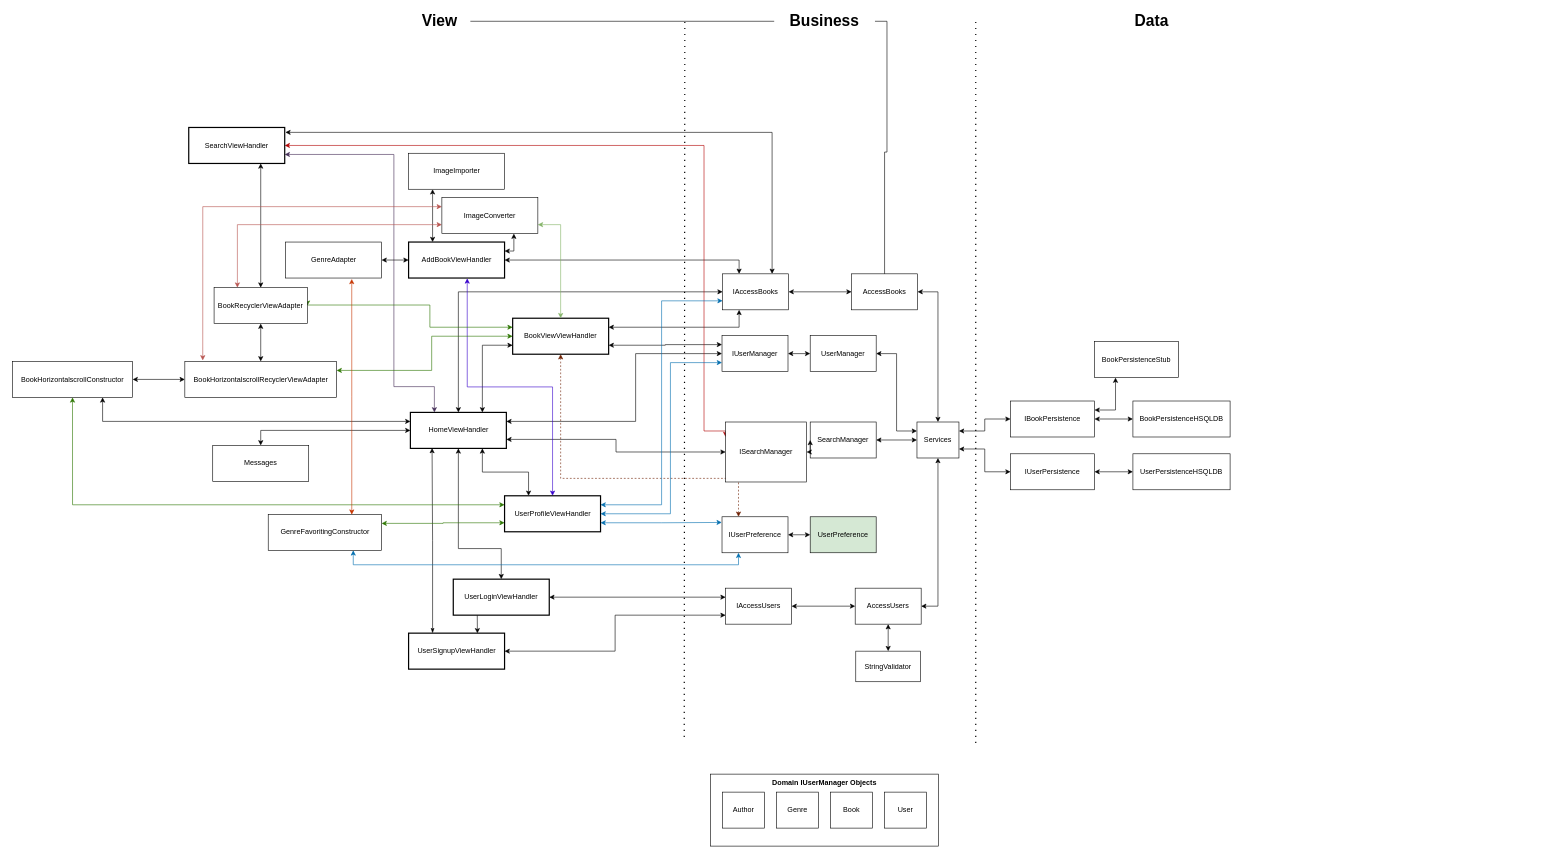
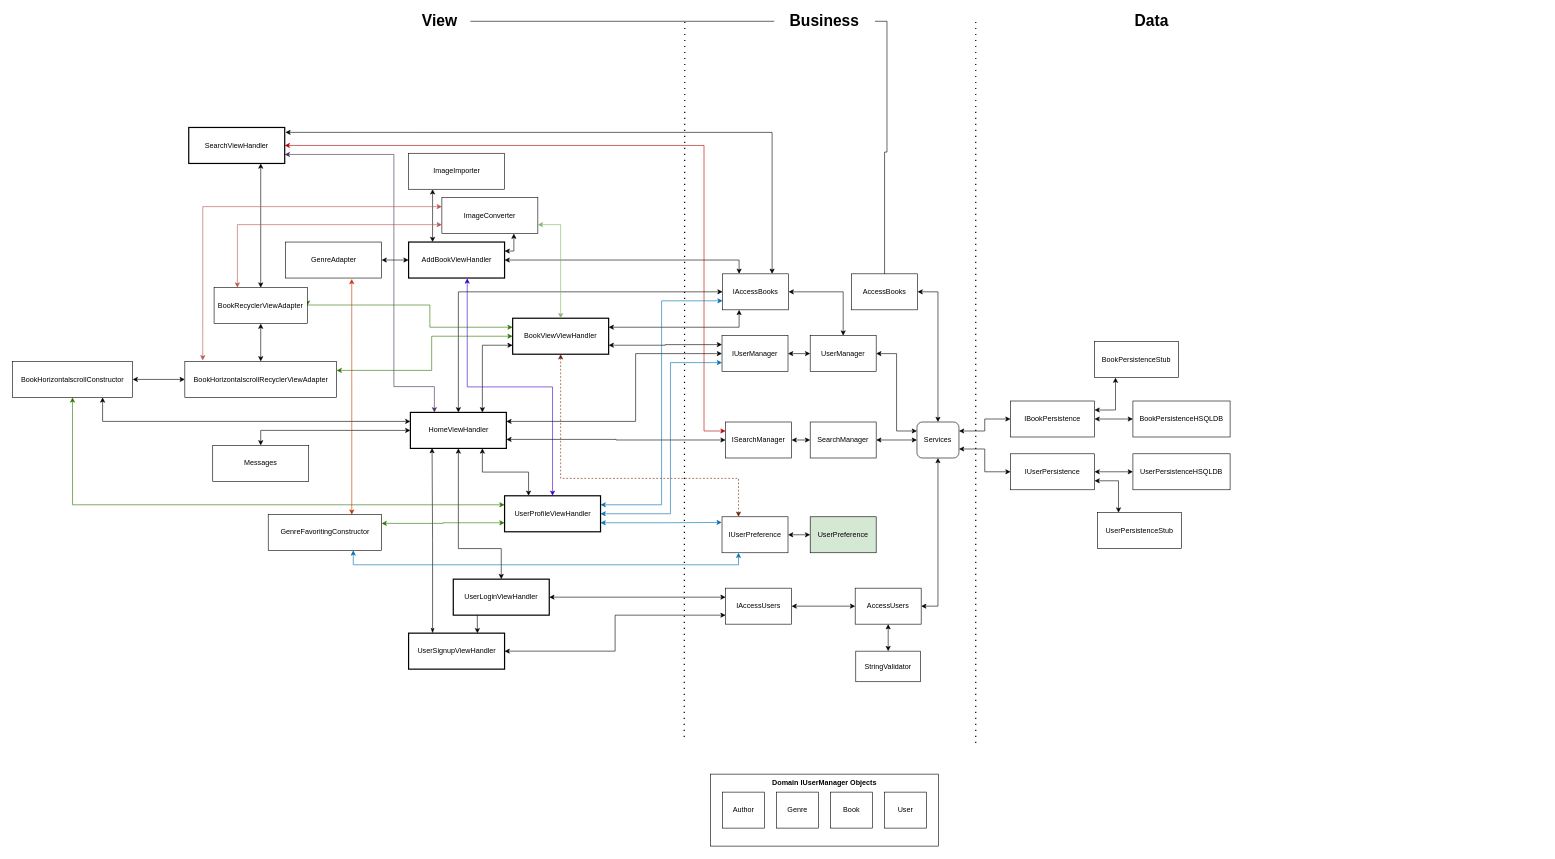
edge "IAccessBooks" -- "AccessBooks": now "IAccessBooks" -- "UserManager"
node "Services": shape rectangle -> rounded rectangle
node "ISearchManager": size 81x60 -> 66x36
edge "IUserPersistence" -- "UserPersistenceStub": added
node "UserPersistenceStub": added
